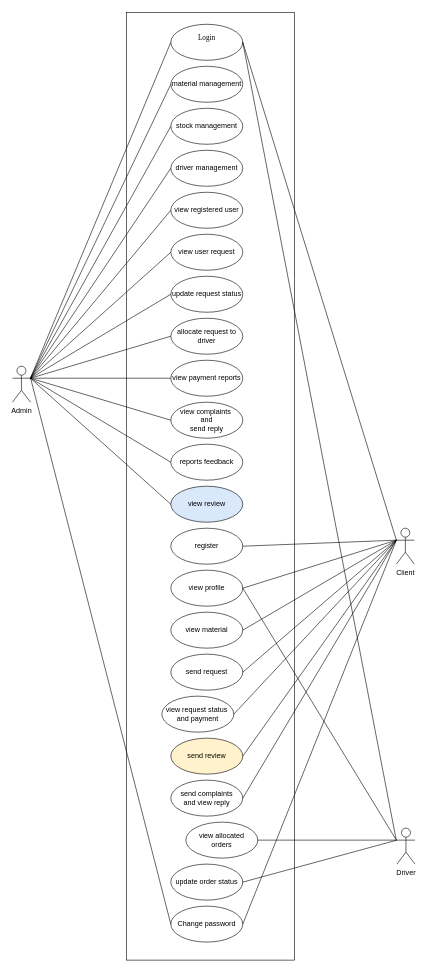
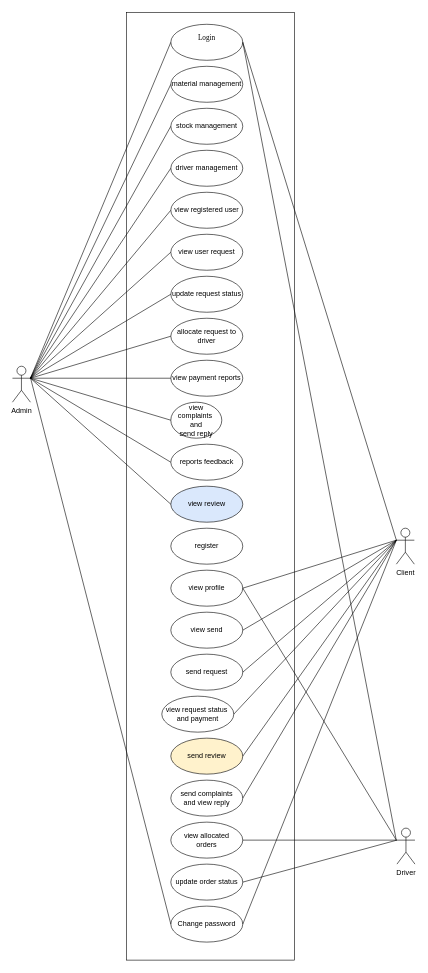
node "view complaints and send reply": size 72x36 -> 51x36
edge "register" -- "Client": removed
node "view material": label "view material" -> "view send"
node "view allocated orders": moved (222, 840) -> (207, 840)
